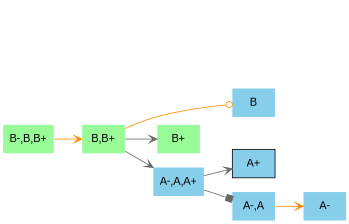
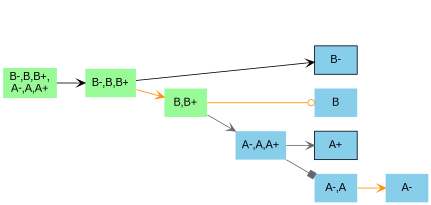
node "B-": added
node "B-,B,B+, A-,A,A+": added
node "B+": removed
